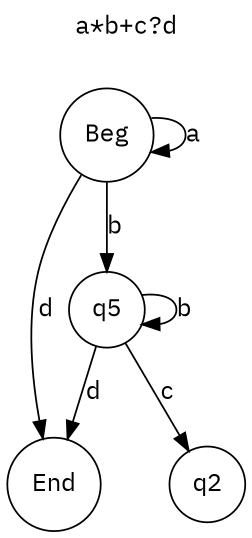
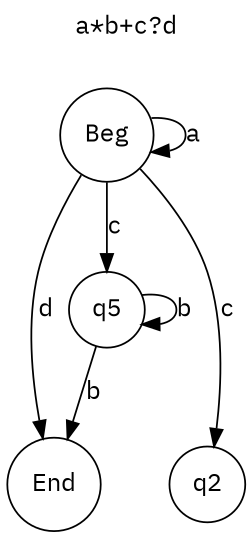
edge "Beg" -> "q5": label "b" -> "c"
edge "q5" -> "q2": now "Beg" -> "q2"
edge "q5" -> "End": label "d" -> "b"
